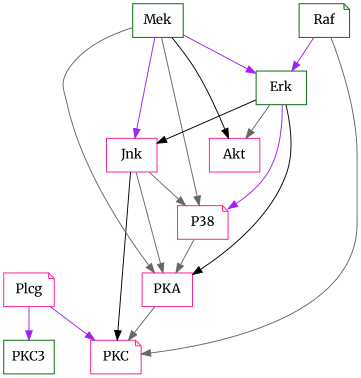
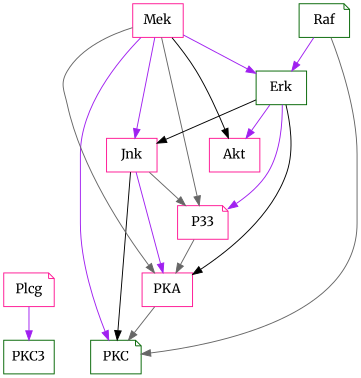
node "Mek": color darkgreen -> deeppink
edge "Erk" -> "Akt": color gray40 -> purple
edge "Jnk" -> "PKA": color gray40 -> purple
node "P38": label "P38" -> "P33"
edge "Plcg" -> "PKC": now "Mek" -> "PKC"
node "PKC": color deeppink -> darkgreen
